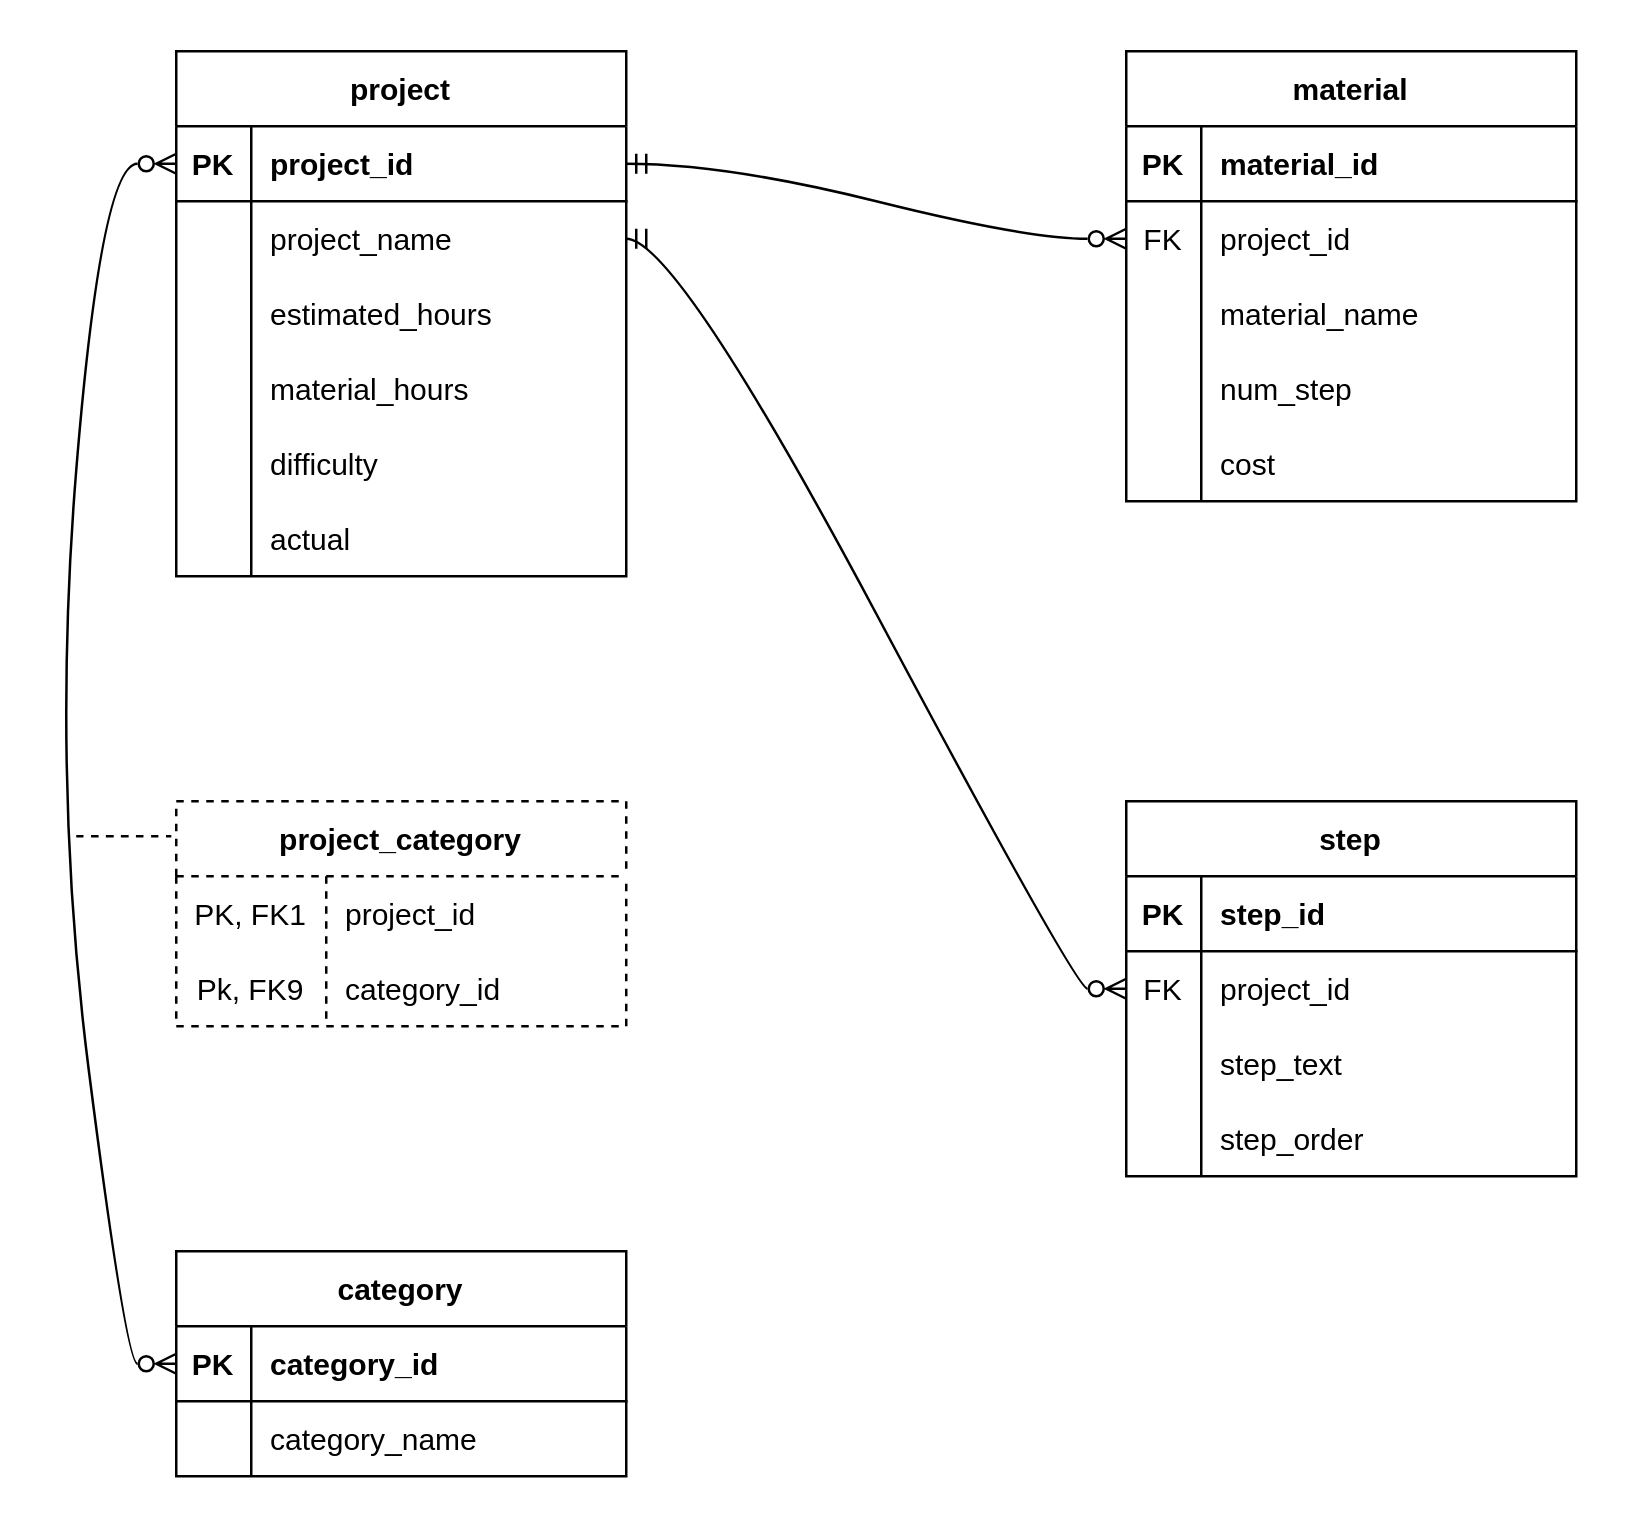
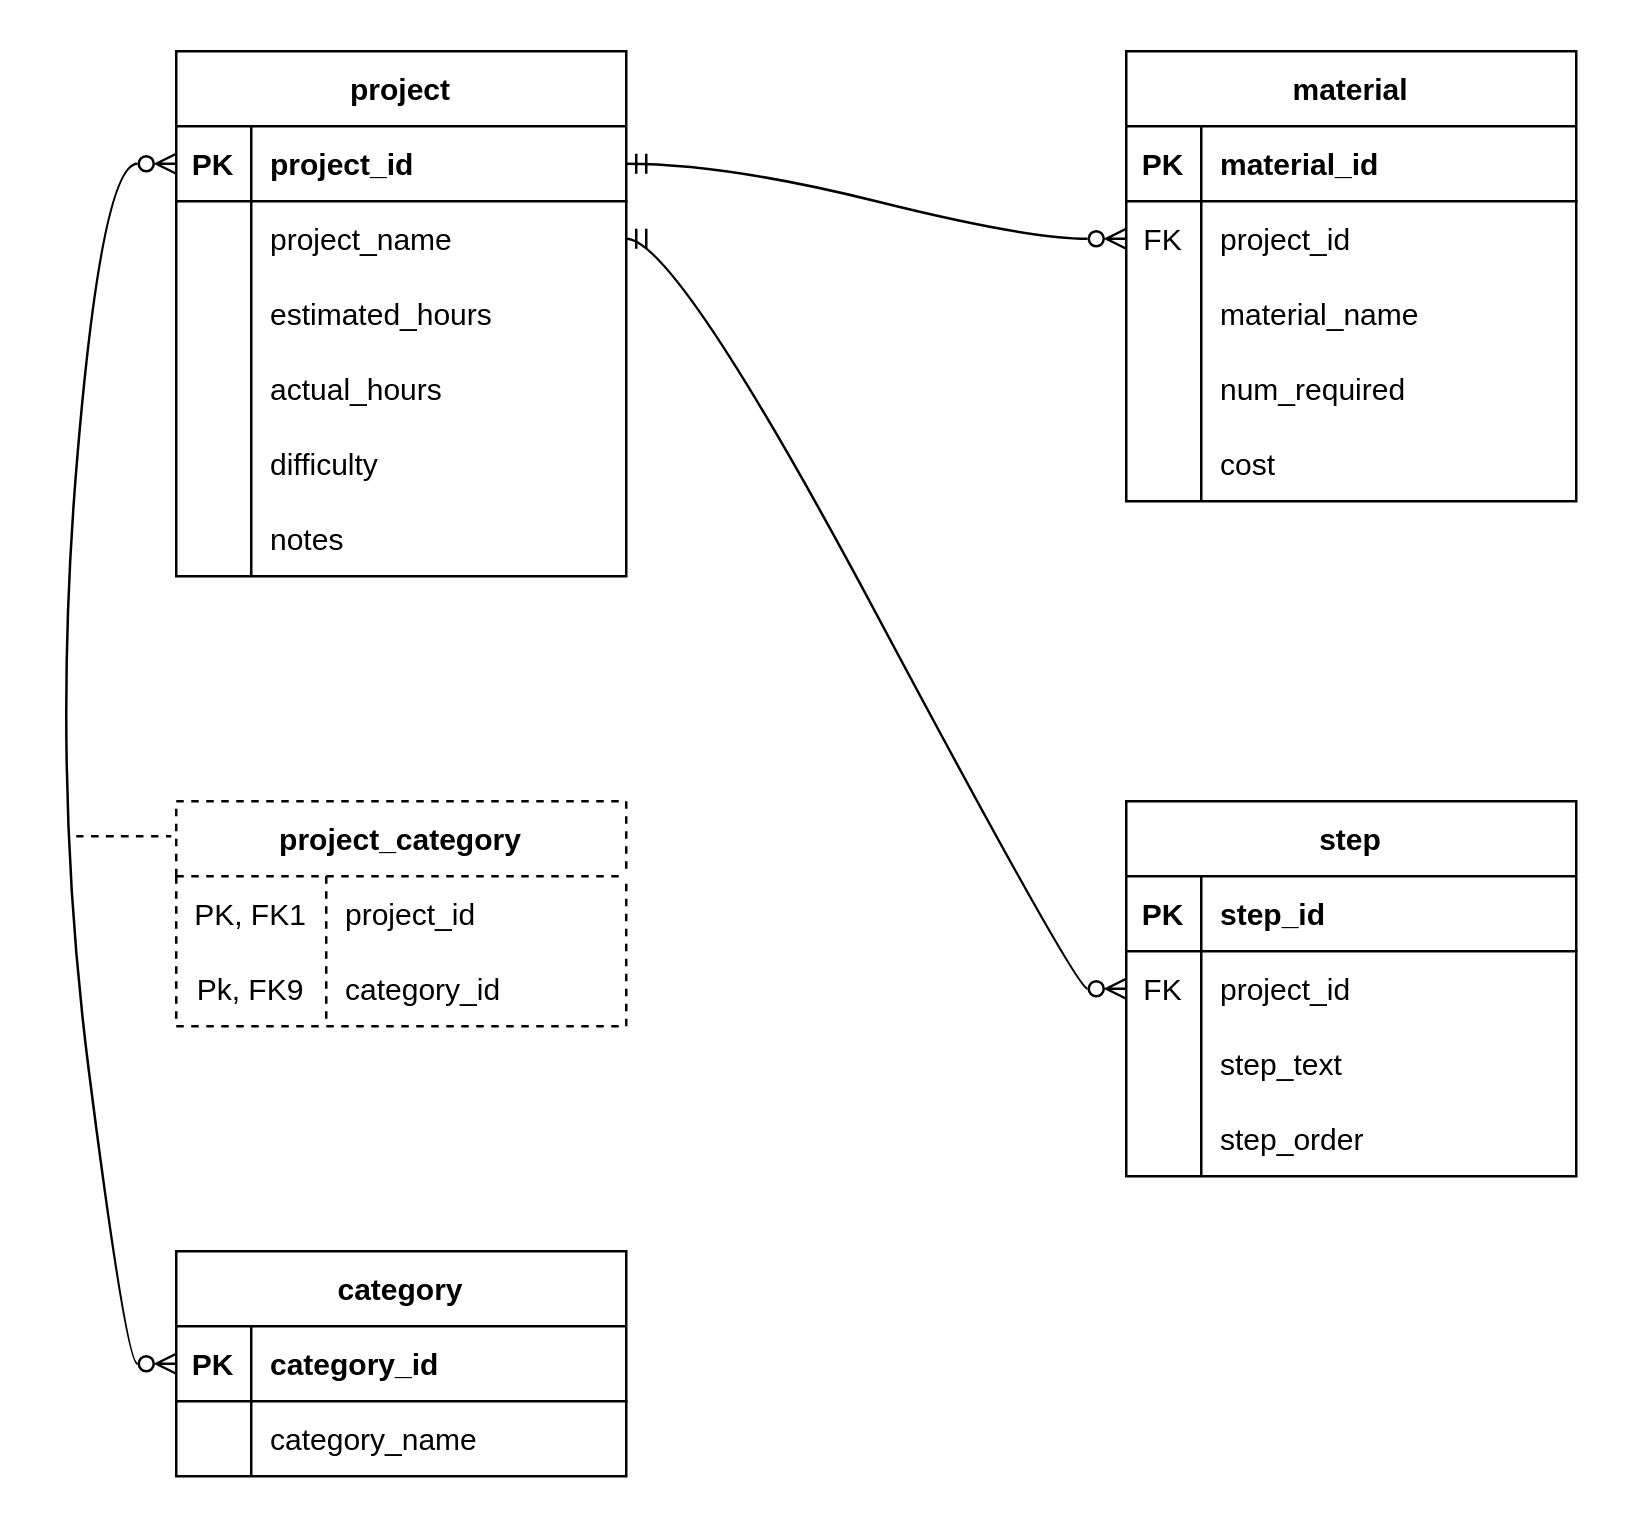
node "material_hours": label "material_hours" -> "actual_hours"
node "num_step": label "num_step" -> "num_required"
node "actual": label "actual" -> "notes"
